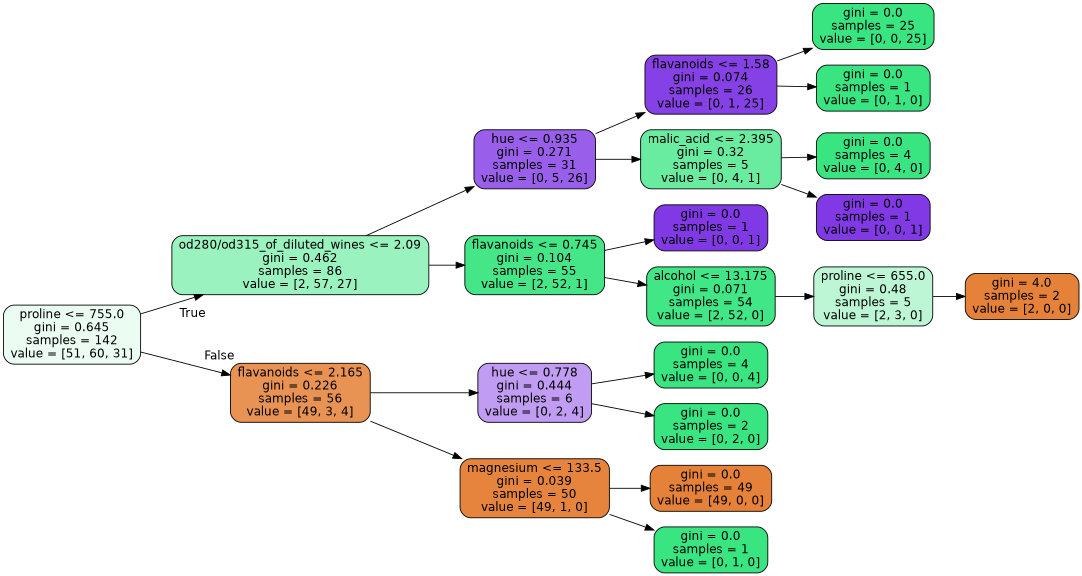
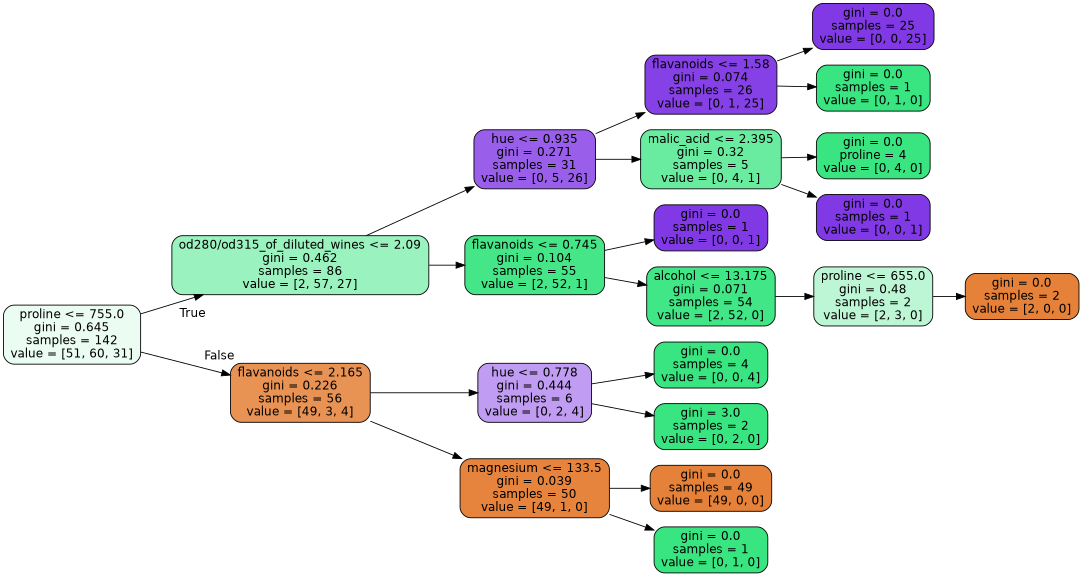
node "gini = 0.0 samples = 25 value = [0, 0, 25]": fillcolor #39e581 -> #8139e5
node "gini = 0.0 samples = 4 value = [0, 4, 0]": label "gini = 0.0 samples = 4 value = [0, 4, 0]" -> "gini = 0.0 proline = 4 value = [0, 4, 0]"
node "proline <= 655.0 gini = 0.48 samples = 5 value = [2, 3, 0]": label "proline <= 655.0 gini = 0.48 samples = 5 value = [2, 3, 0]" -> "proline <= 655.0 gini = 0.48 samples = 2 value = [2, 3, 0]"
node "gini = 4.0 samples = 2 value = [2, 0, 0]": label "gini = 4.0 samples = 2 value = [2, 0, 0]" -> "gini = 0.0 samples = 2 value = [2, 0, 0]"
node "gini = 0.0 samples = 2 value = [0, 2, 0]": label "gini = 0.0 samples = 2 value = [0, 2, 0]" -> "gini = 3.0 samples = 2 value = [0, 2, 0]"
